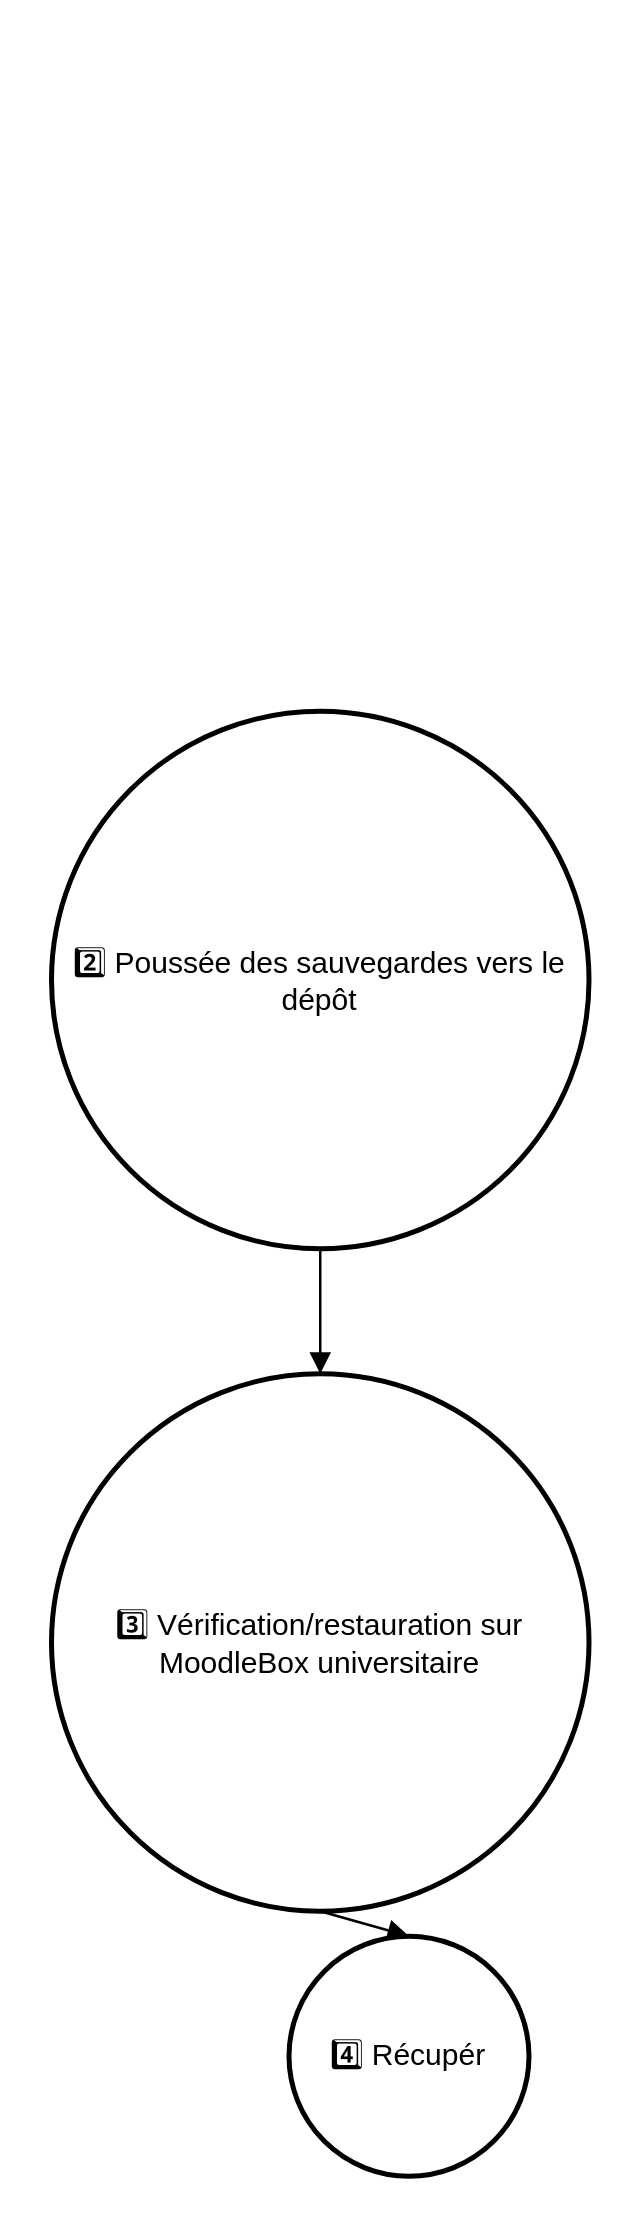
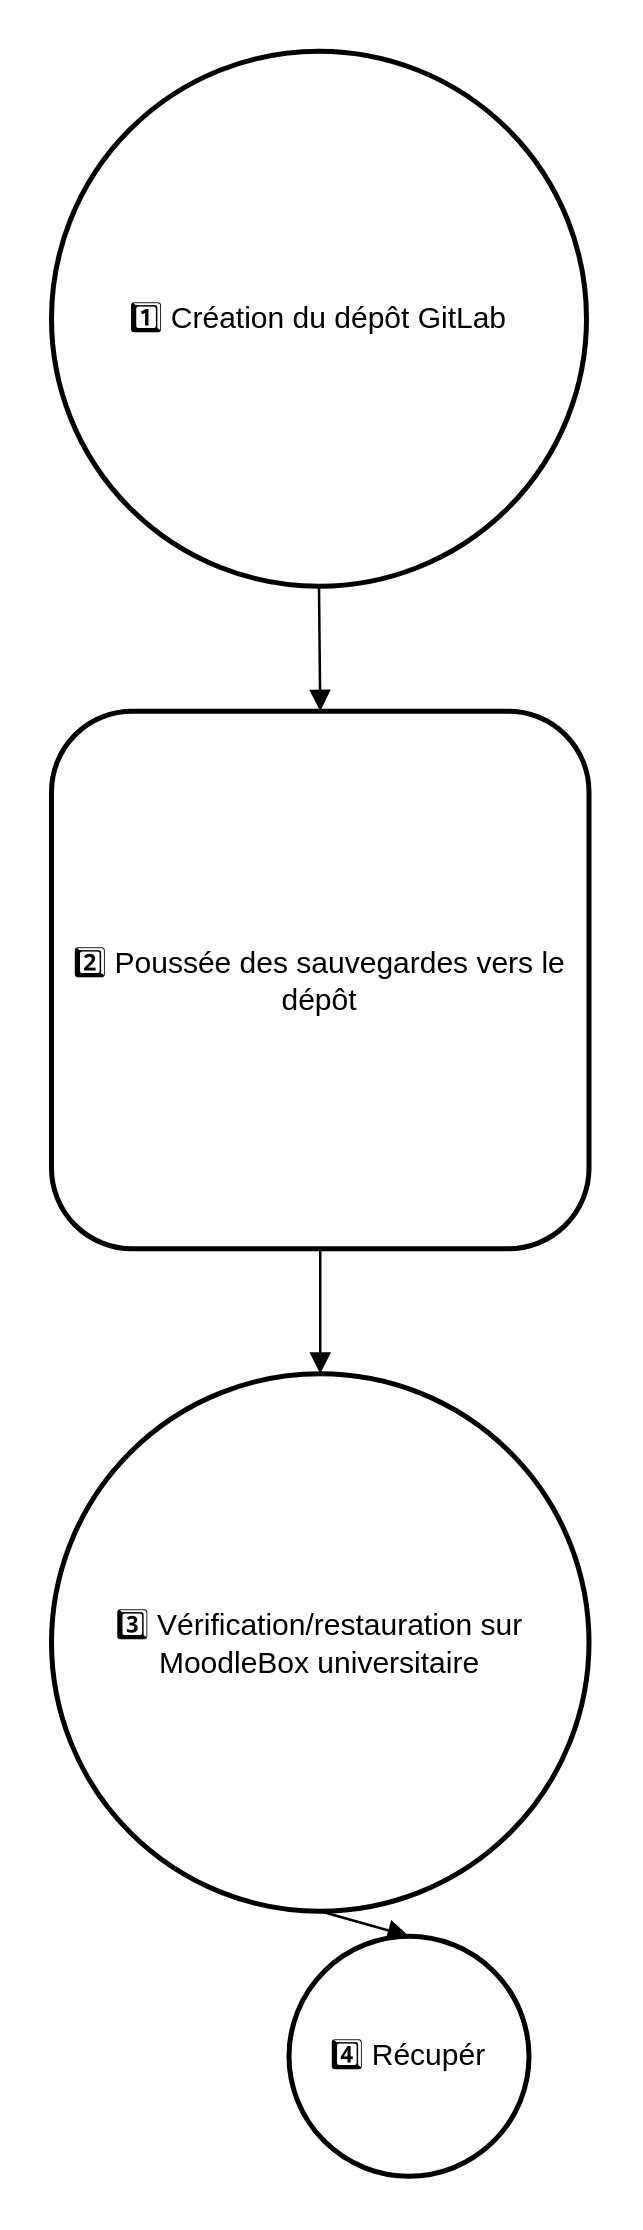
node "1️⃣ Création du dépôt GitLab": added
edge "1️⃣ Création du dépôt GitLab" -> "2️⃣ Poussée des sauvegardes vers le dépôt": added
node "2️⃣ Poussée des sauvegardes vers le dépôt": shape ellipse -> rounded rectangle
